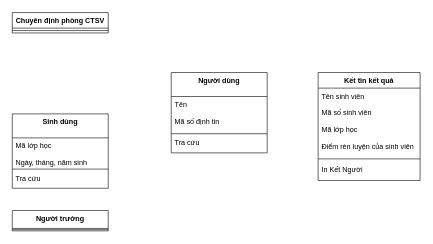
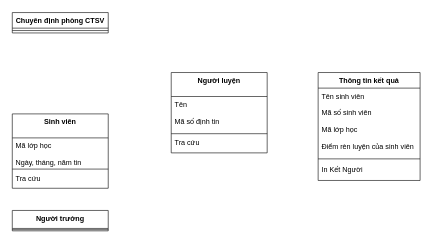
node "Người dùng": label "Người dùng" -> "Người luyện"
node "Kết tin kết quả": label "Kết tin kết quả" -> "Thông tin kết quả"
node "Sinh dùng": label "Sinh dùng" -> "Sinh viên"
node "Mã lớp học Ngày, tháng, năm sinh": label "Mã lớp học Ngày, tháng, năm sinh" -> "Mã lớp học Ngày, tháng, năm tin"
